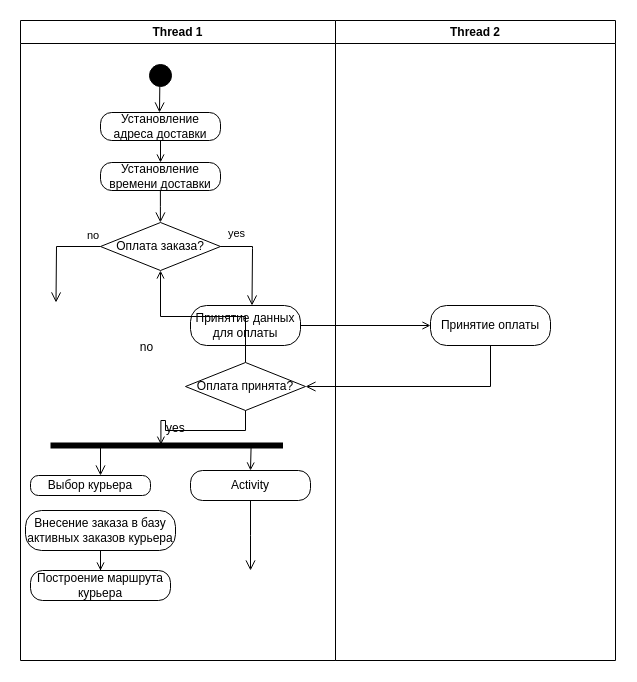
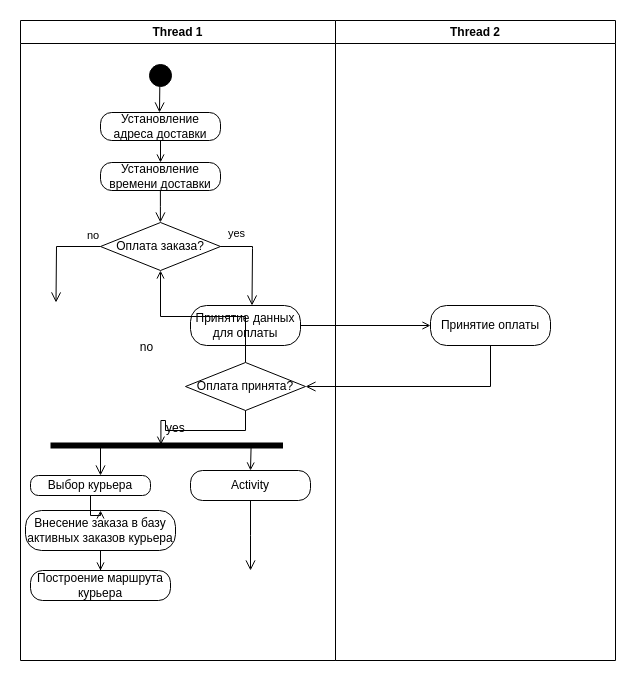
edge "Выбор курьера" -> "Внесение заказа в базу активных заказов курьера": added
